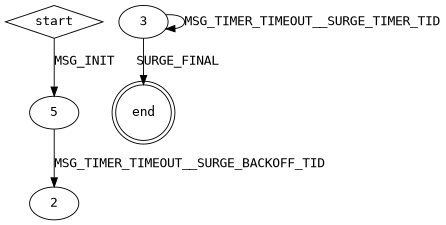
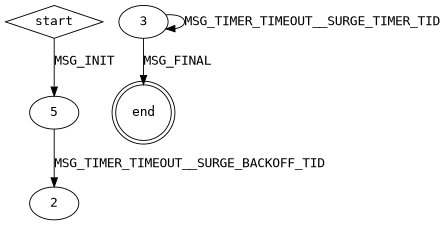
edge "3" -> "end": label "SURGE_FINAL" -> "MSG_FINAL"
